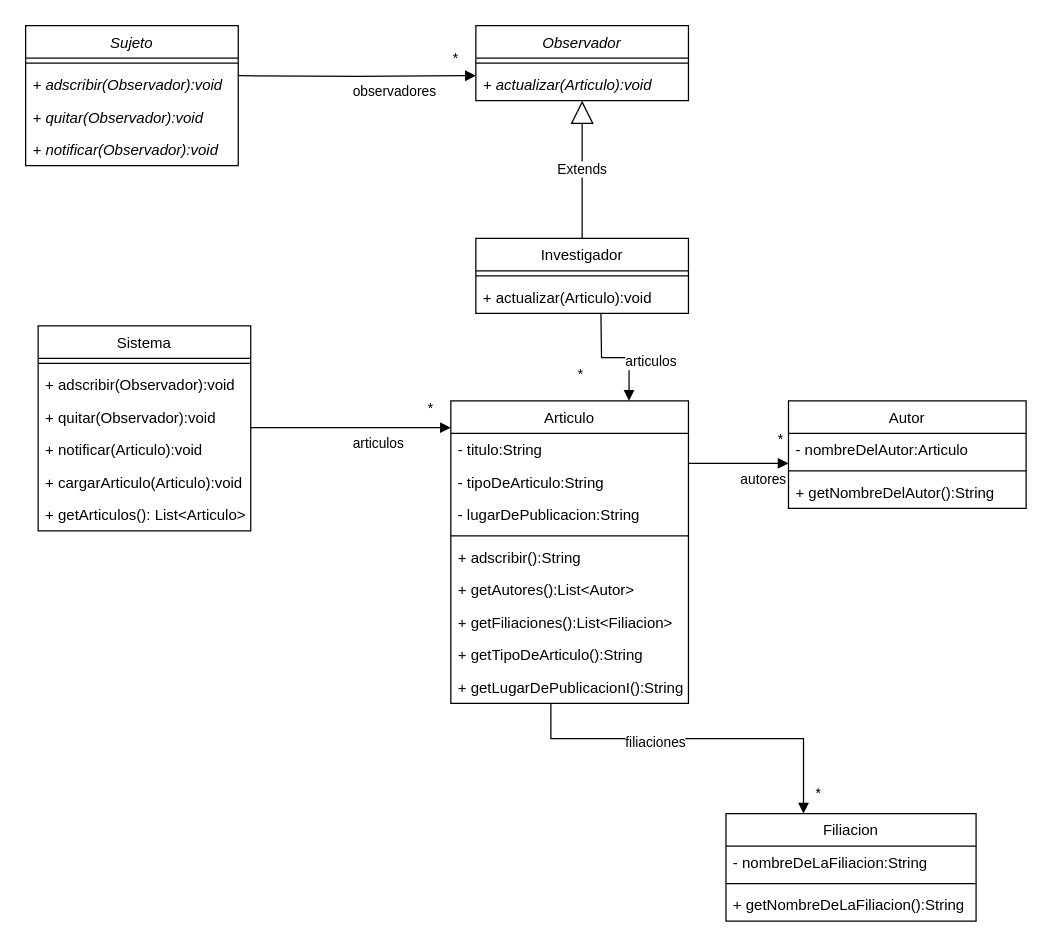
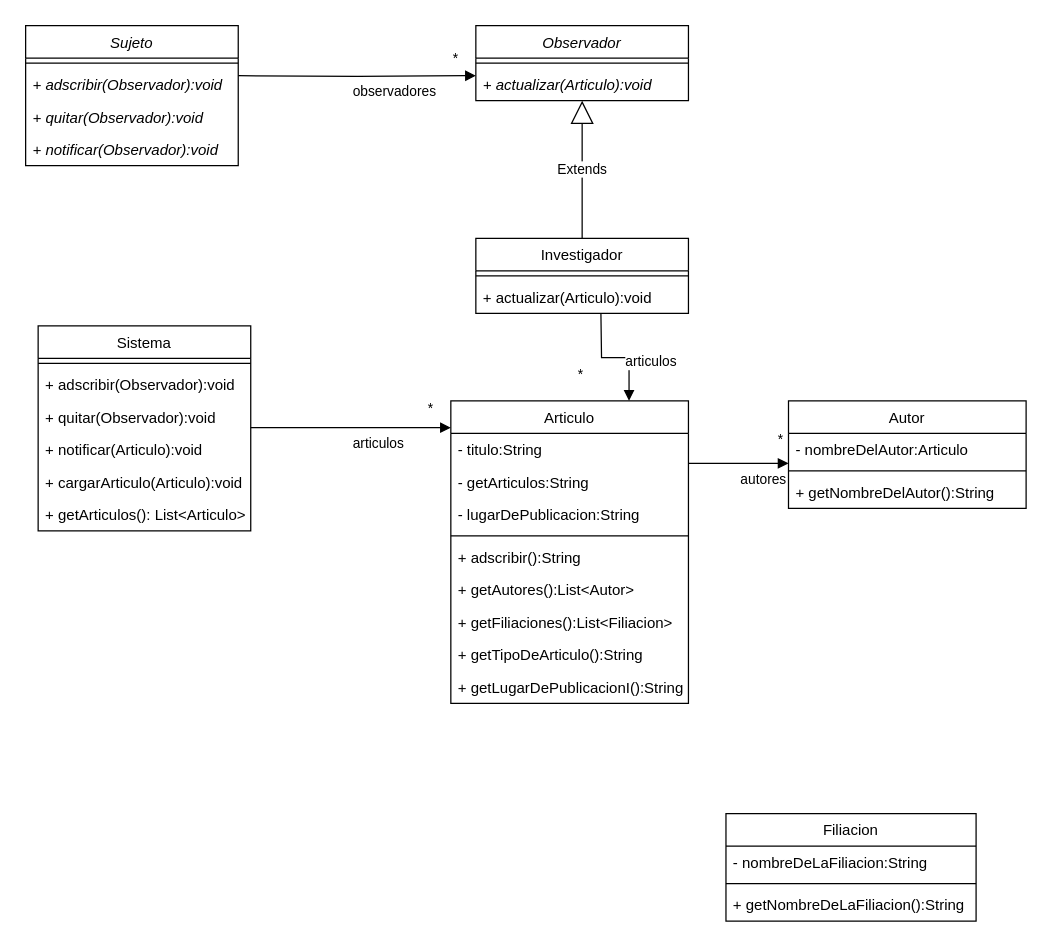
node "- tipoDeArticulo:String": label "- tipoDeArticulo:String" -> "- getArticulos:String"
edge "+ getLugarDePublicacionI():String" -> "Filiacion": removed, labels "*", "filiaciones"
